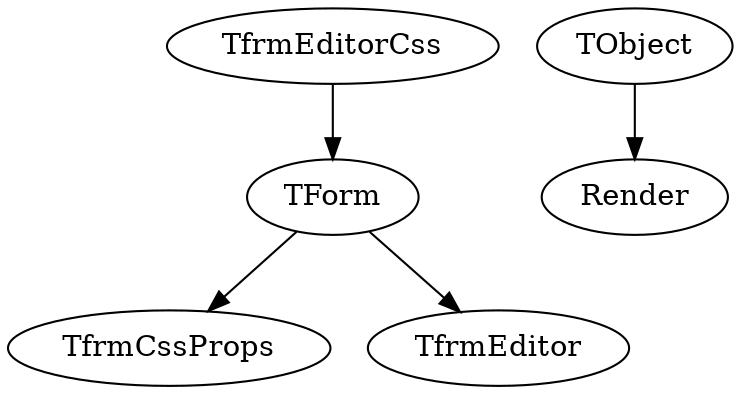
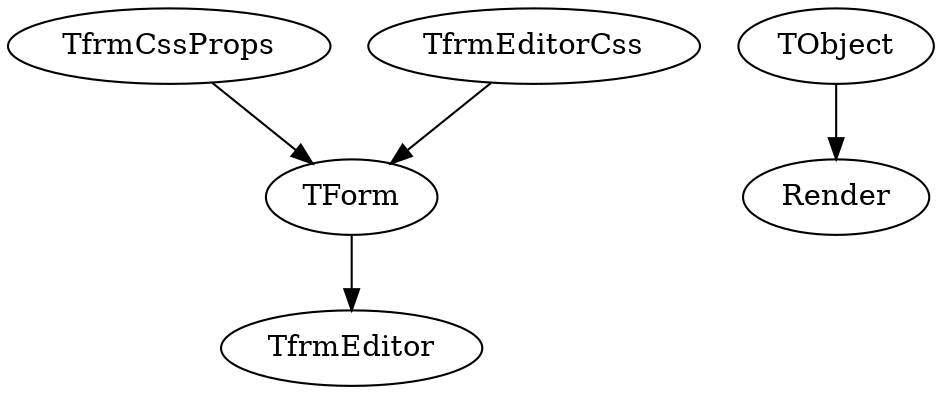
edge "TForm" -> "TfrmCssProps": reversed
